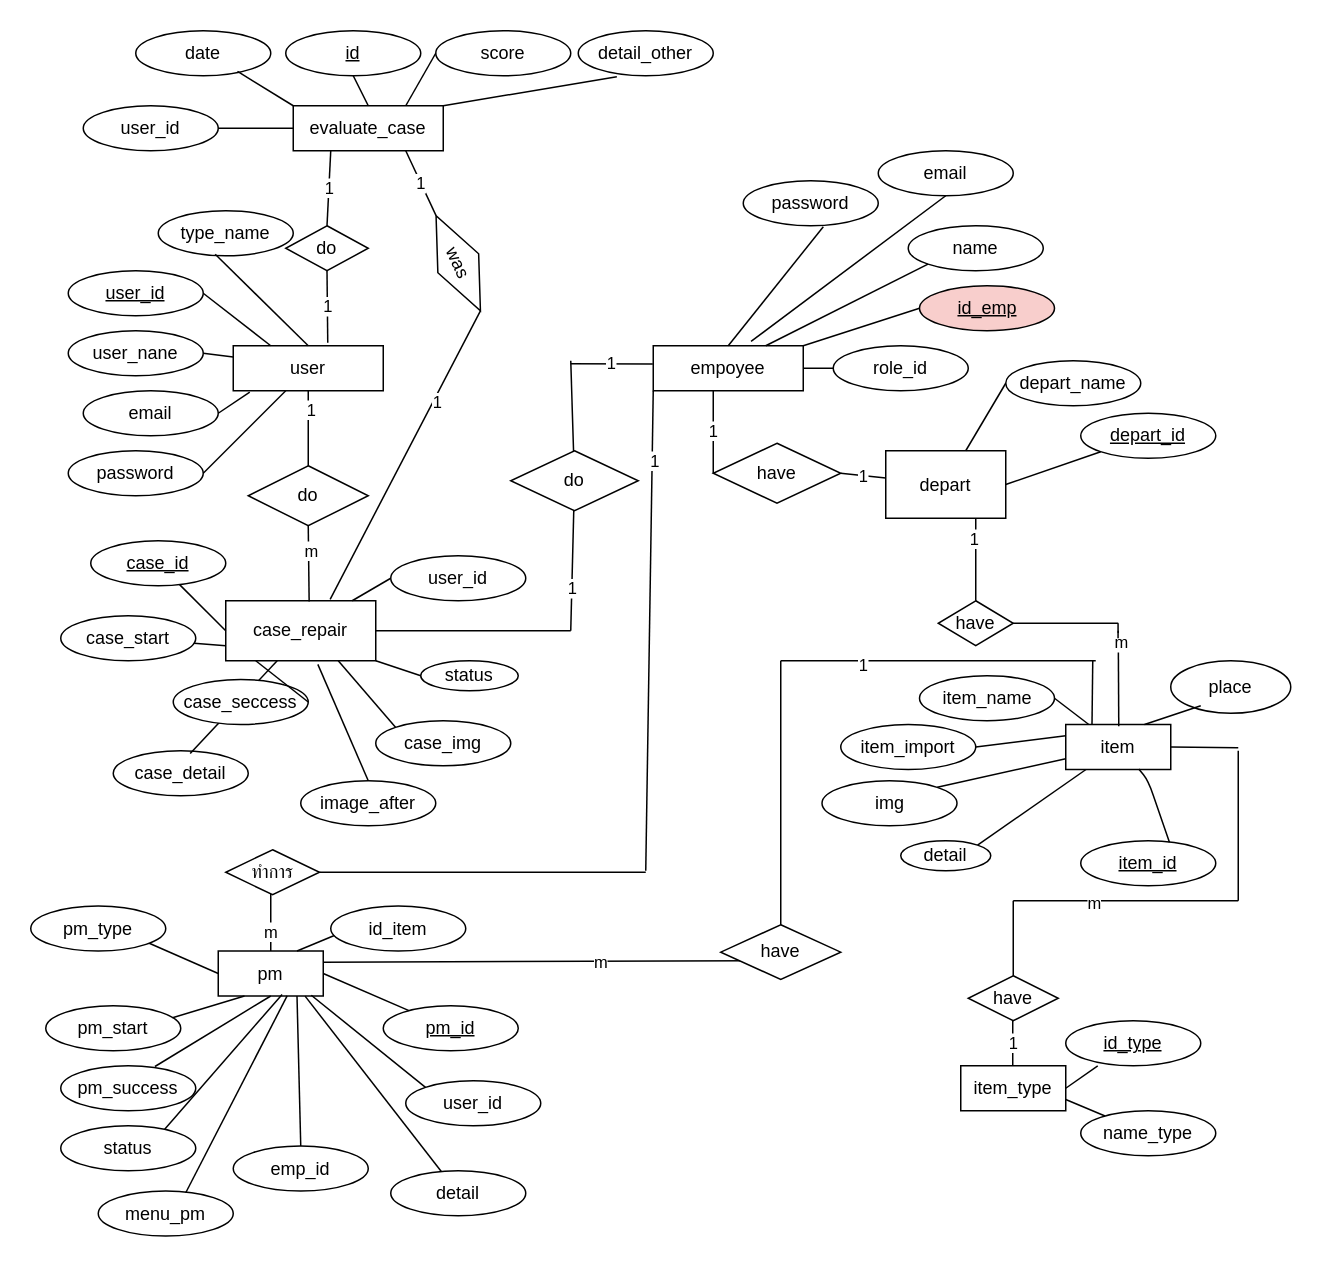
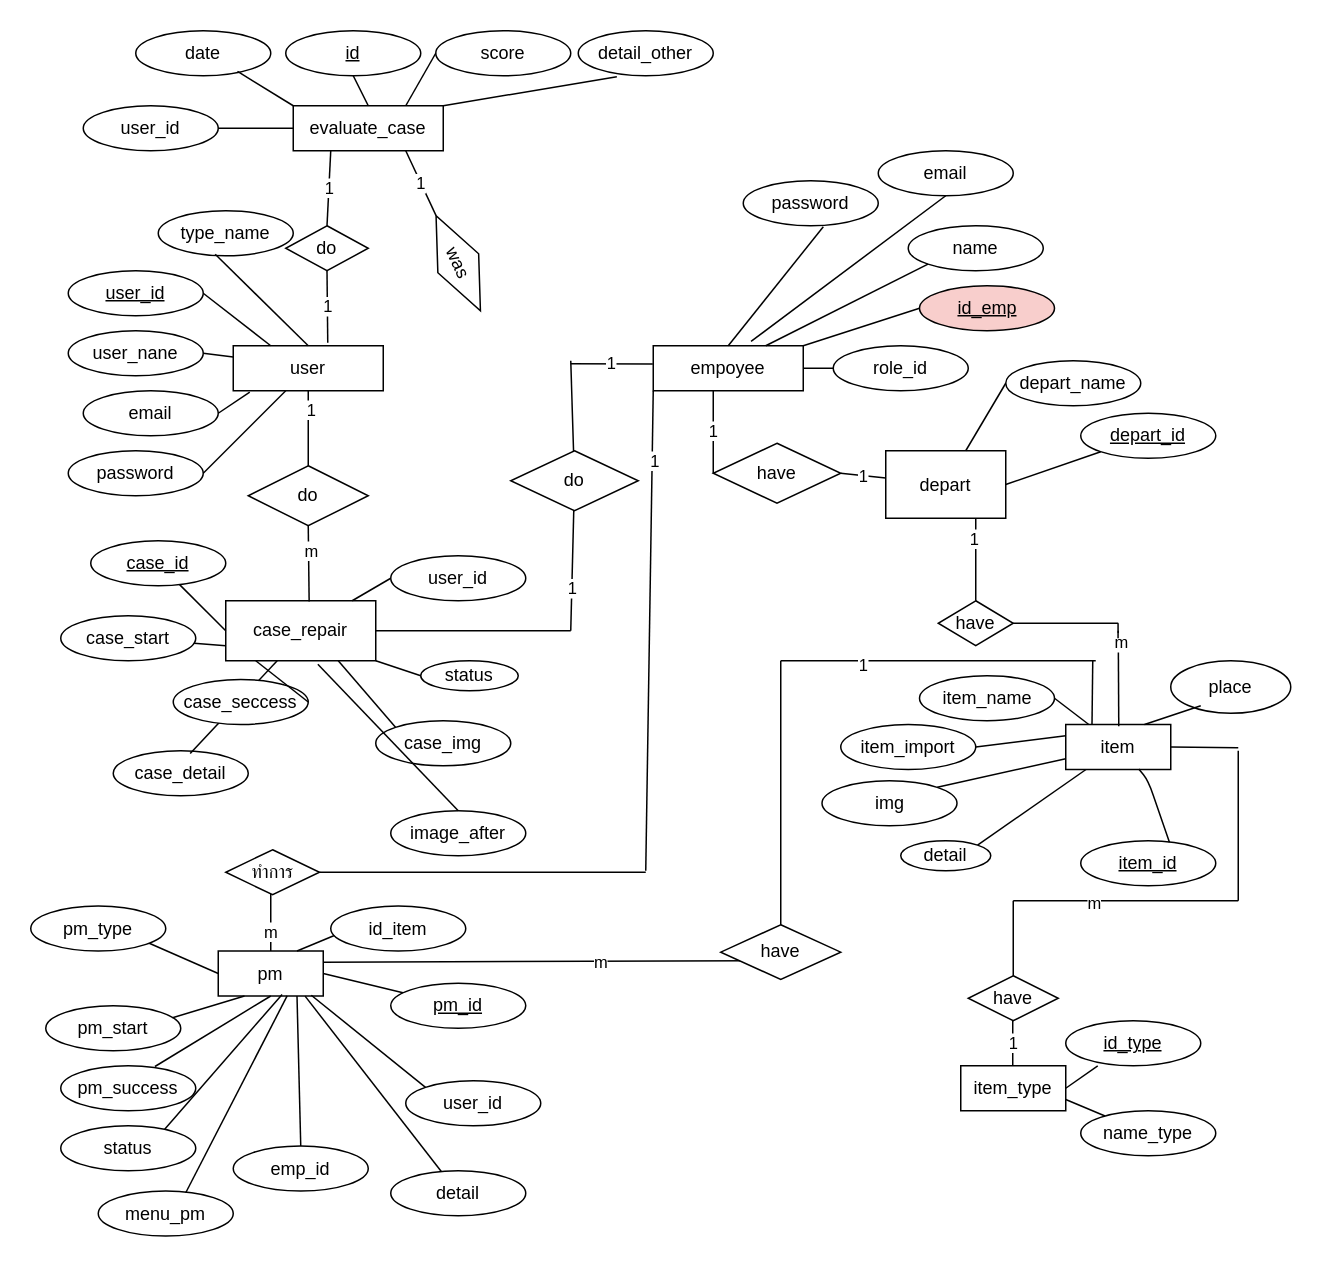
edge "was" -- "case_repair": removed, label "1"
node "image_after": moved (368, 803) -> (458, 833)
node "pm_id": moved (451, 1028) -> (458, 1006)
